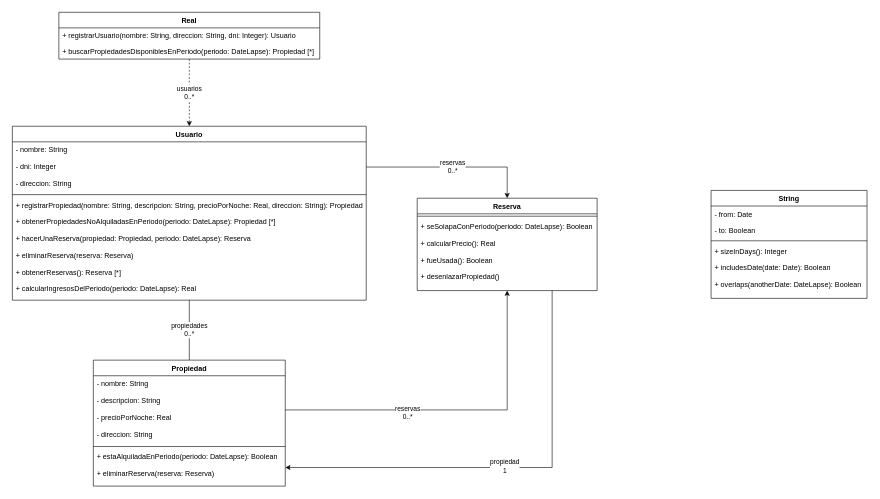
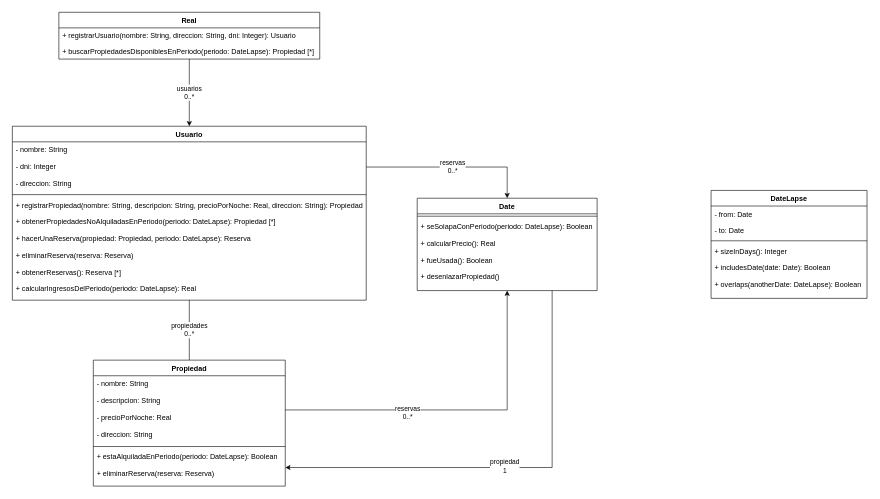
edge "Real" -> "Usuario": style dashed -> solid
node "String": label "String" -> "DateLapse"
node "Reserva": label "Reserva" -> "Date"
node "- from: Date - to: Boolean": label "- from: Date - to: Boolean" -> "- from: Date - to: Date"
